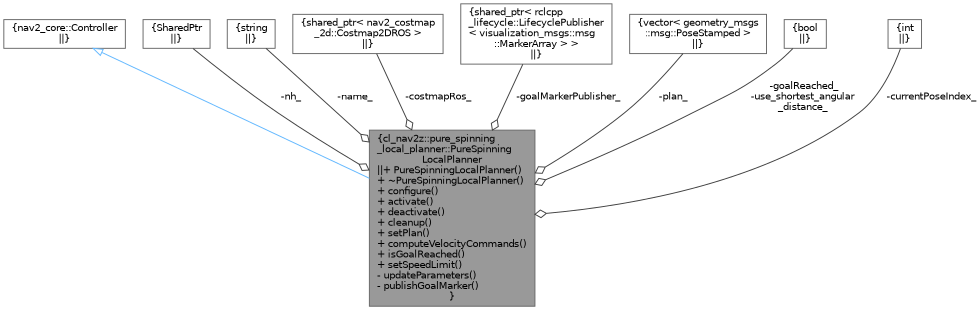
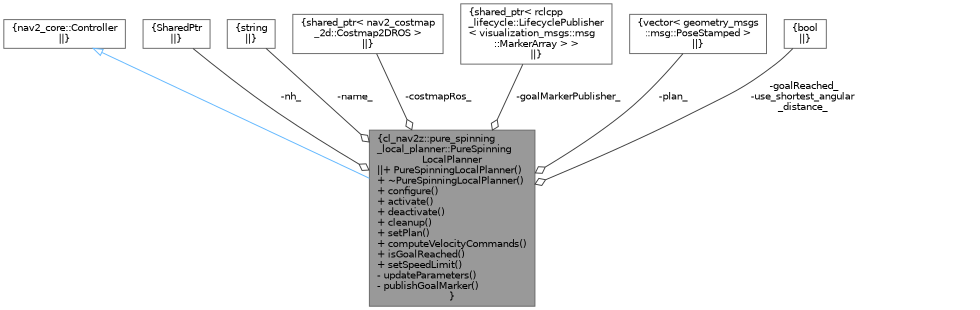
node "{int ||}": removed
